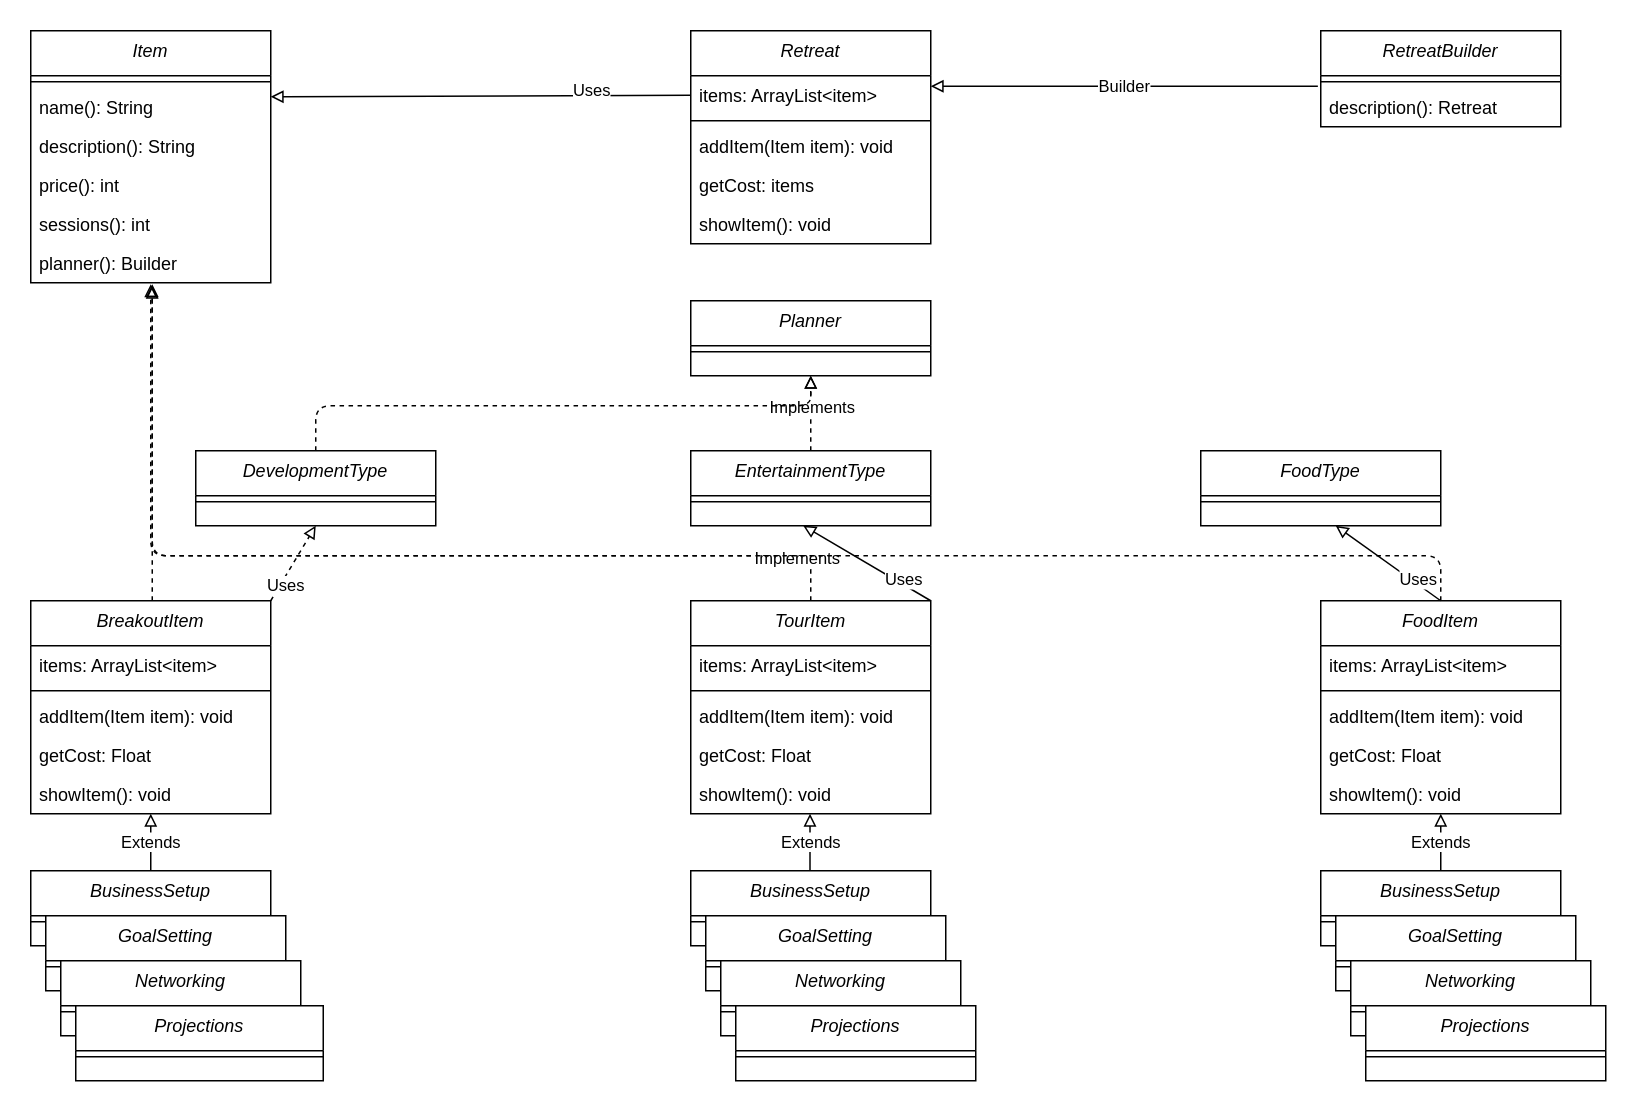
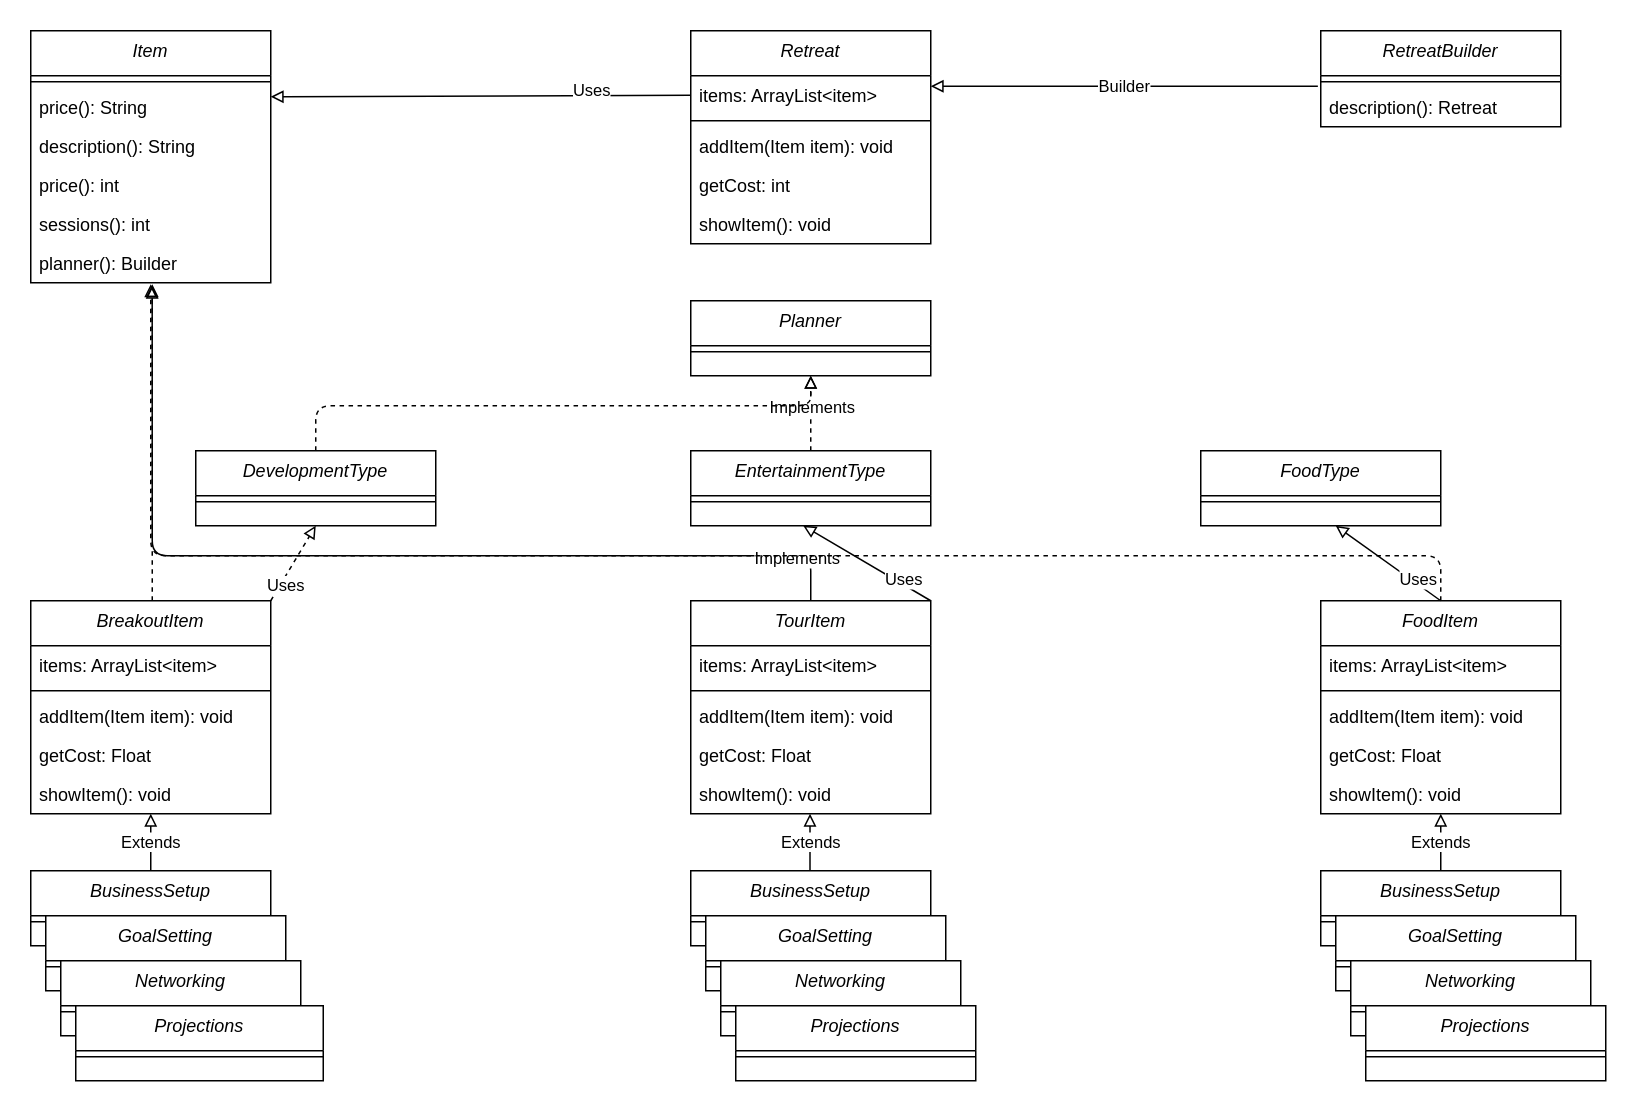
node "name(): String": label "name(): String" -> "price(): String"
node "getCost: items": label "getCost: items" -> "getCost: int"
edge "TourItem" -> "planner(): Builder": style dashed -> solid
